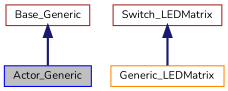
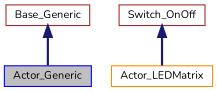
node "Switch_LEDMatrix": label "Switch_LEDMatrix" -> "Switch_OnOff"
node "Generic_LEDMatrix": label "Generic_LEDMatrix" -> "Actor_LEDMatrix"
